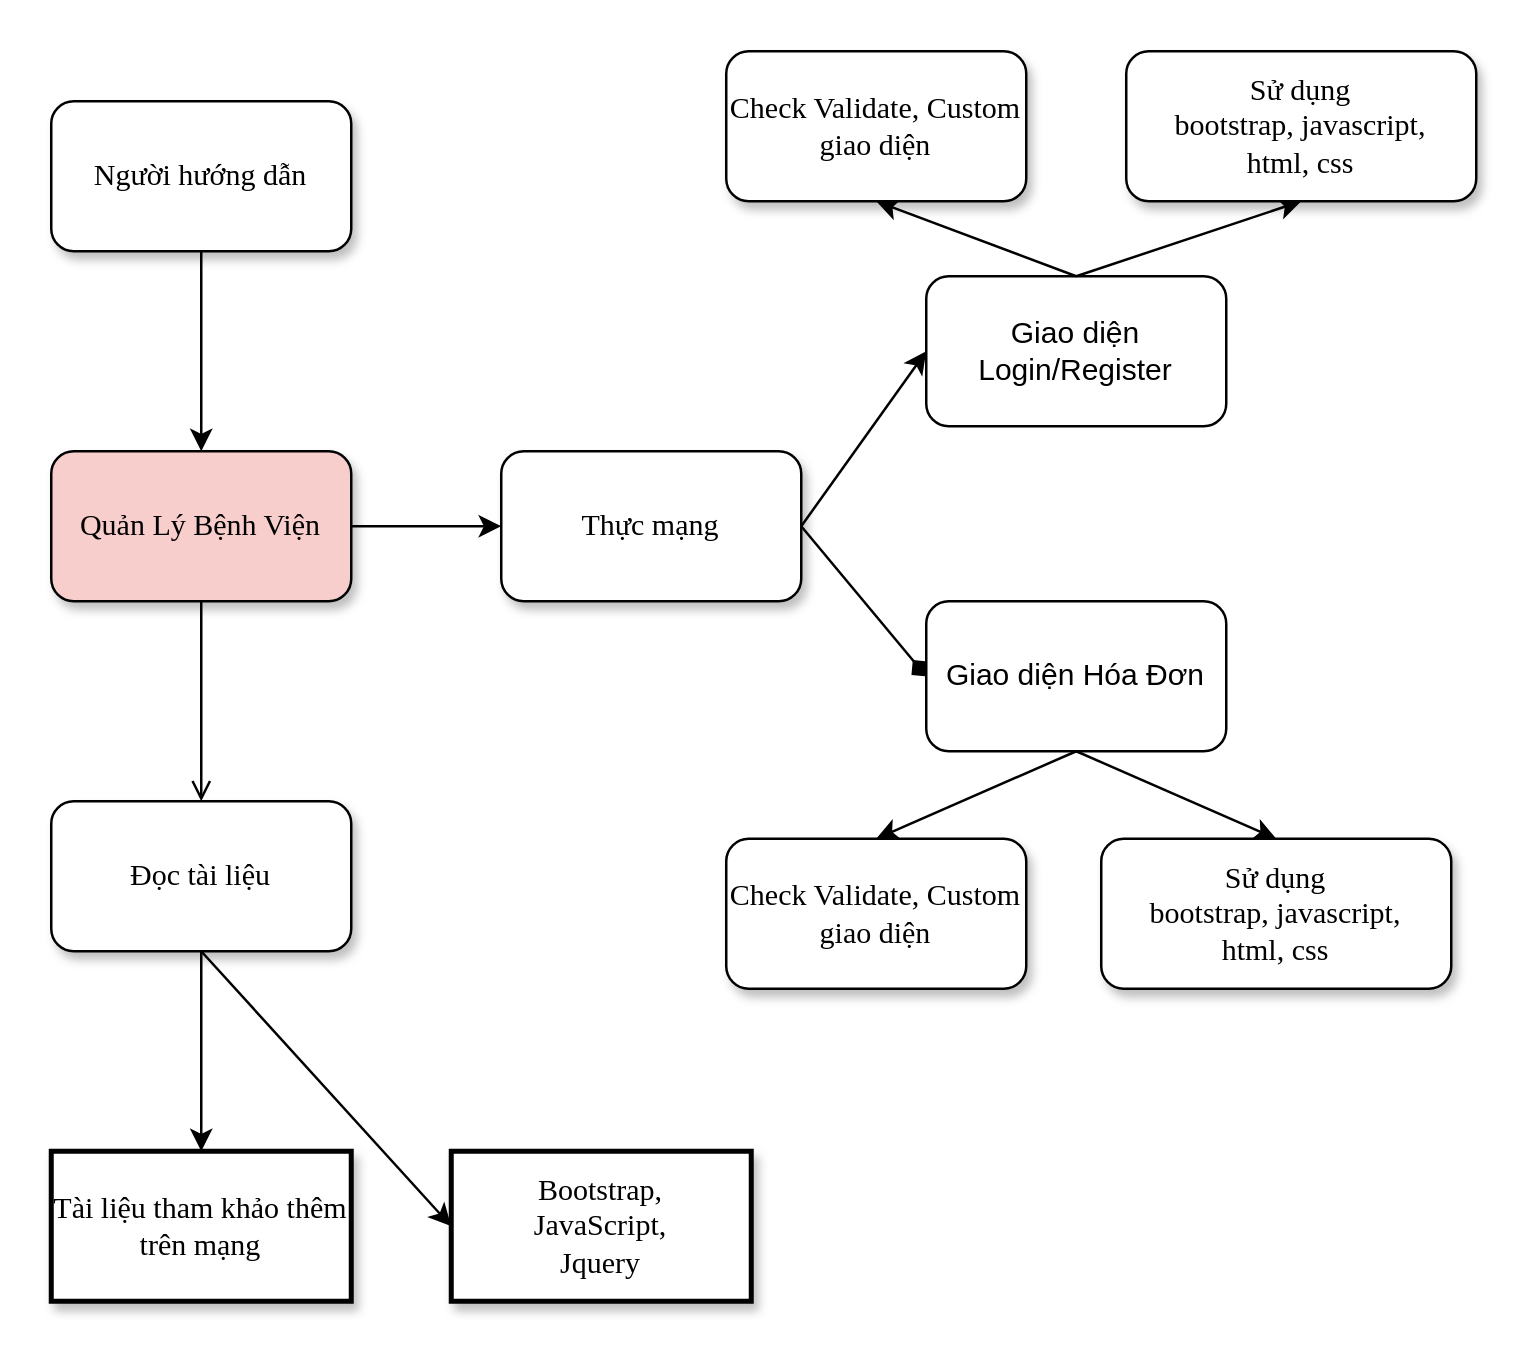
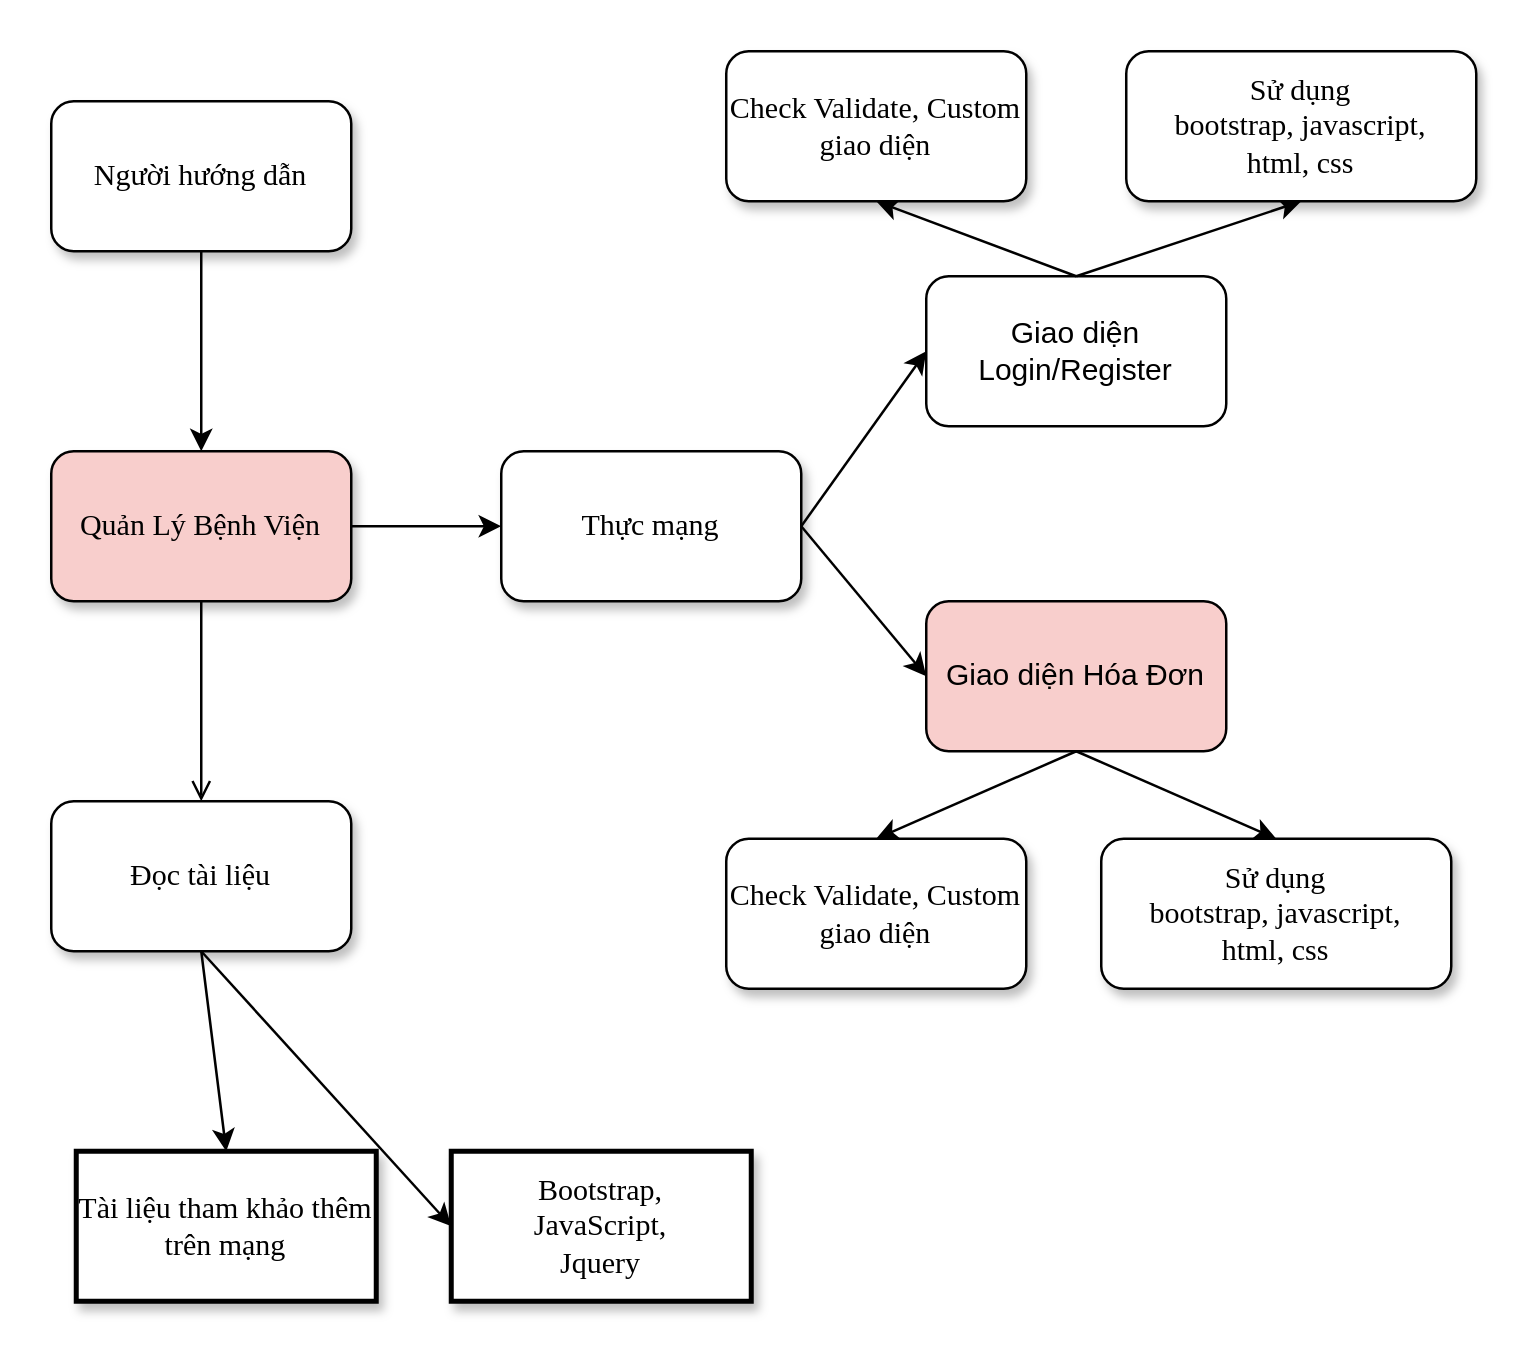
edge "Thực mạng" -> "Giao diện Hóa Đơn": arrowhead diamond -> classic
node "Giao diện Hóa Đơn": fillcolor #ffffff -> #f8cecc
node "Tài liệu tham khảo thêm trên mạng": moved (201, 1226) -> (226, 1226)
